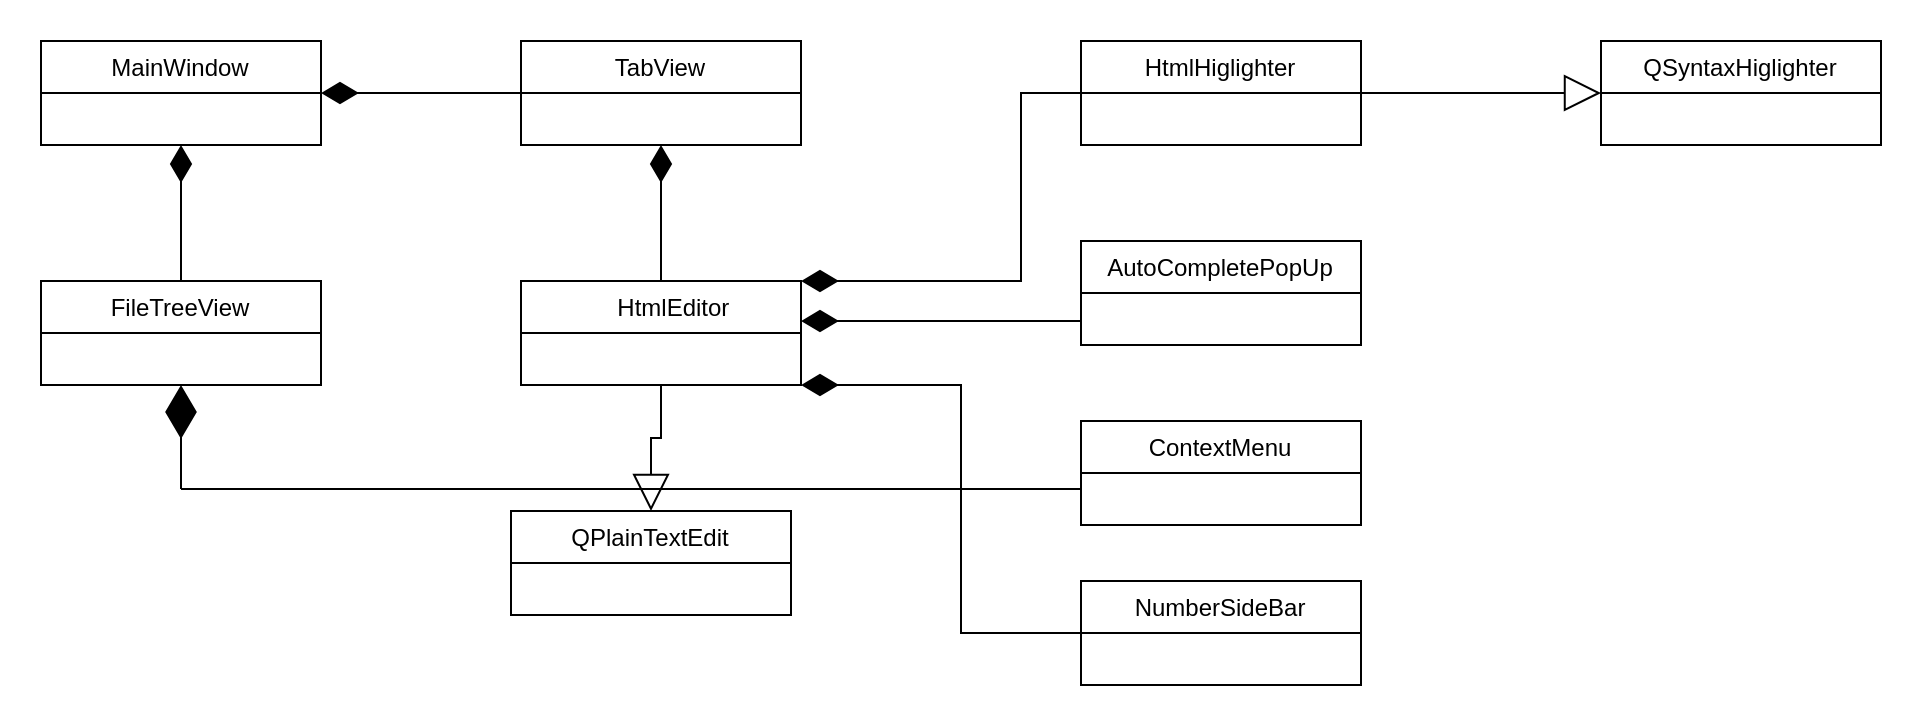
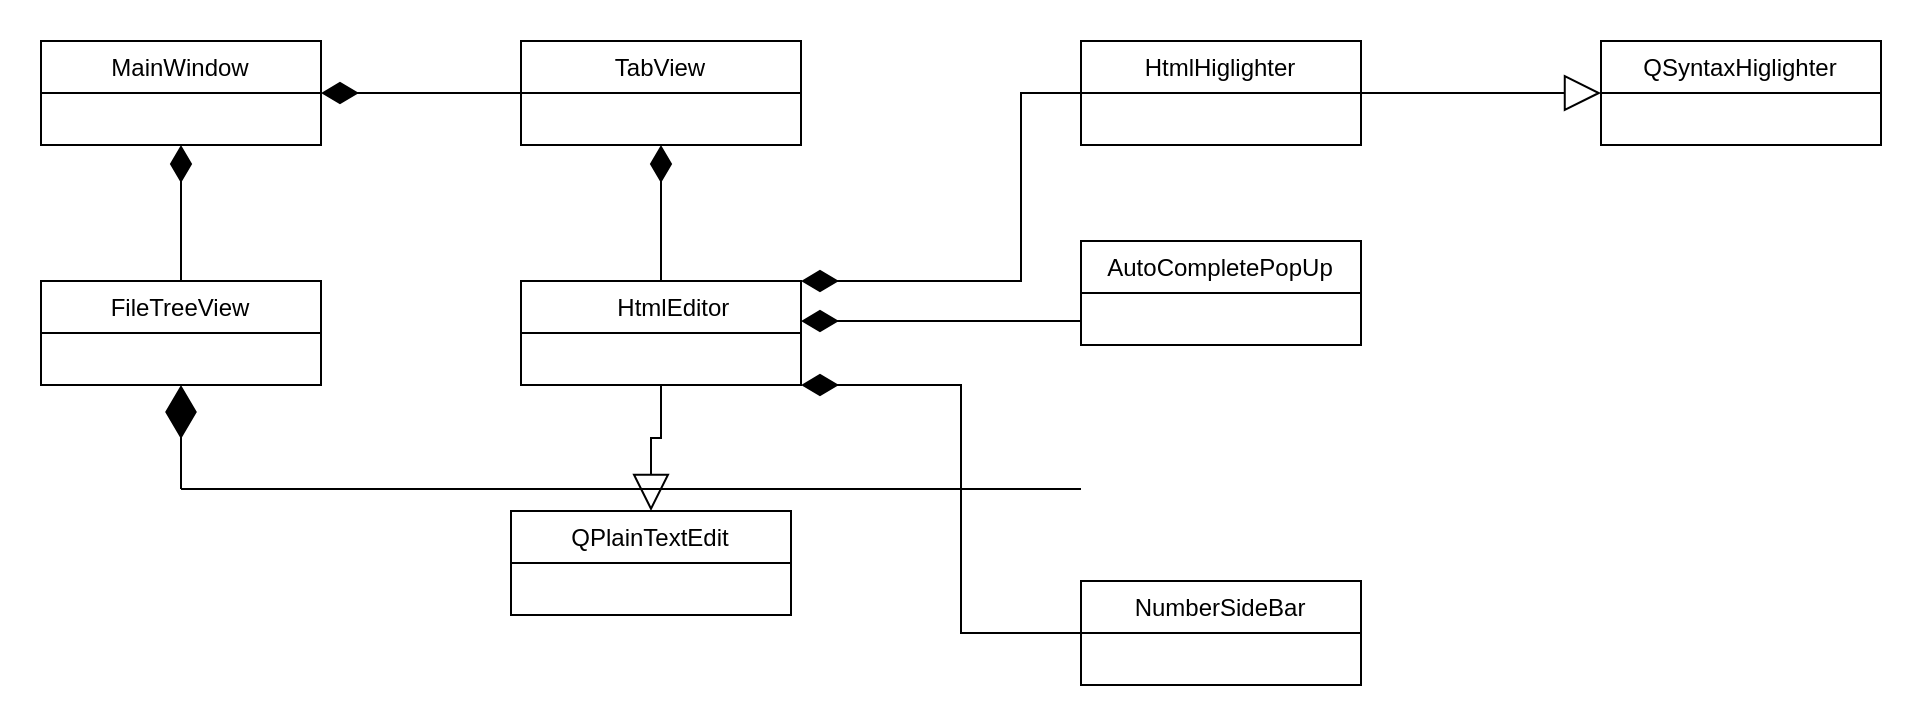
node "ContextMenu": removed
